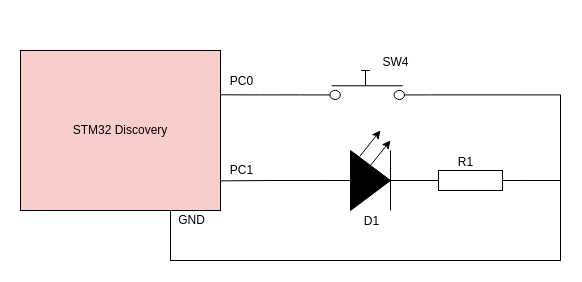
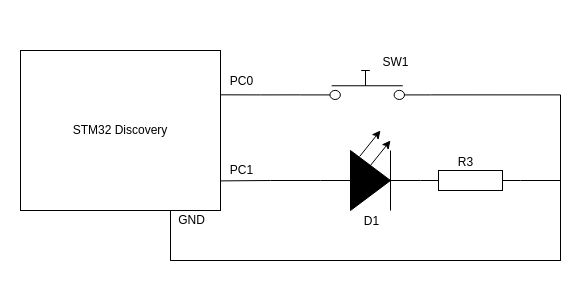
node "SW4": label "SW4" -> "SW1"
node "STM32 Discovery": fillcolor #f8cecc -> #ffffff
node "R1": label "R1" -> "R3"
